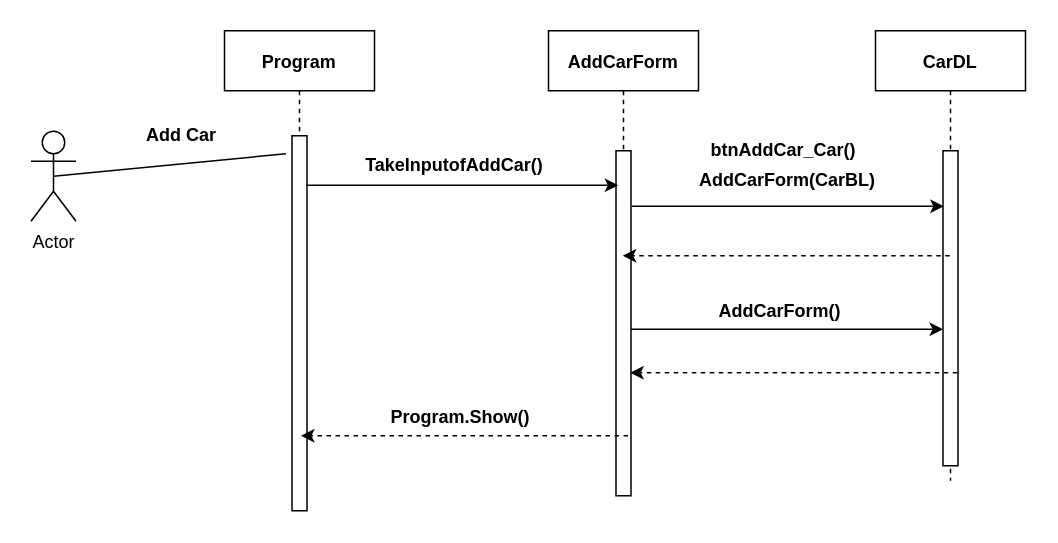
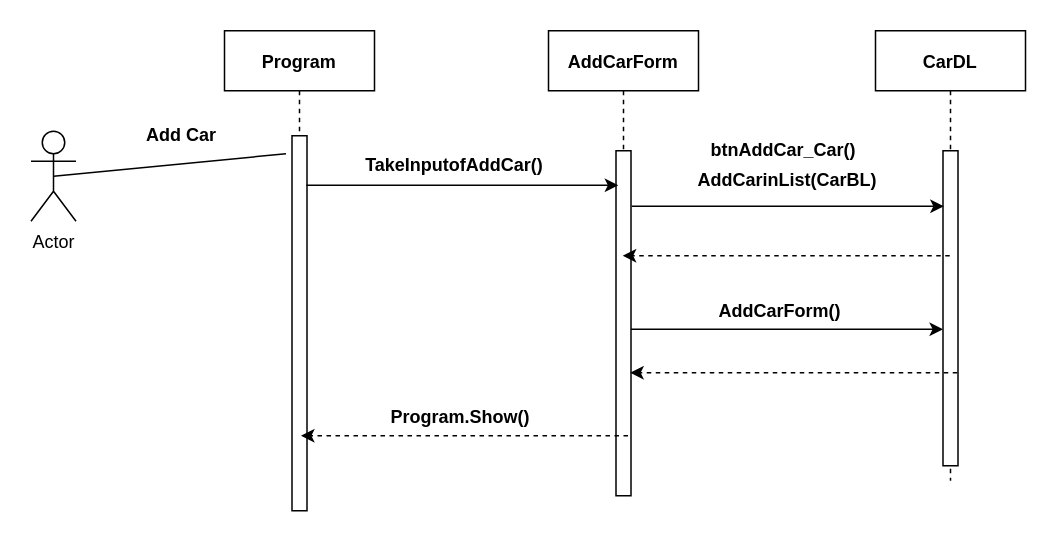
node "AddCarForm(CarBL)": label "AddCarForm(CarBL)" -> "AddCarinList(CarBL)"
